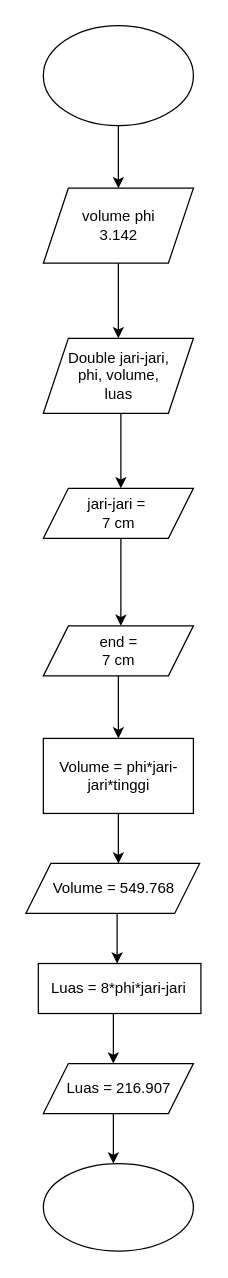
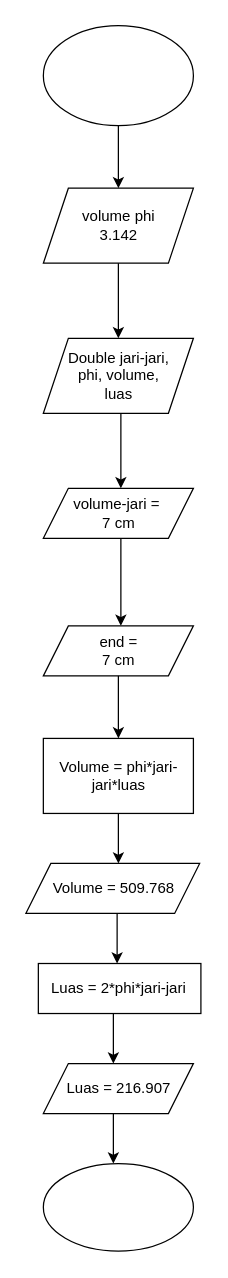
node "jari-jari = 7 cm": label "jari-jari = 7 cm" -> "volume-jari = 7 cm"
node "Volume = phi*jari- jari*tinggi": label "Volume = phi*jari- jari*tinggi" -> "Volume = phi*jari- jari*luas"
node "Volume = 549.768": label "Volume = 549.768" -> "Volume = 509.768"
node "Luas = 8*phi*jari-jari": label "Luas = 8*phi*jari-jari" -> "Luas = 2*phi*jari-jari"
